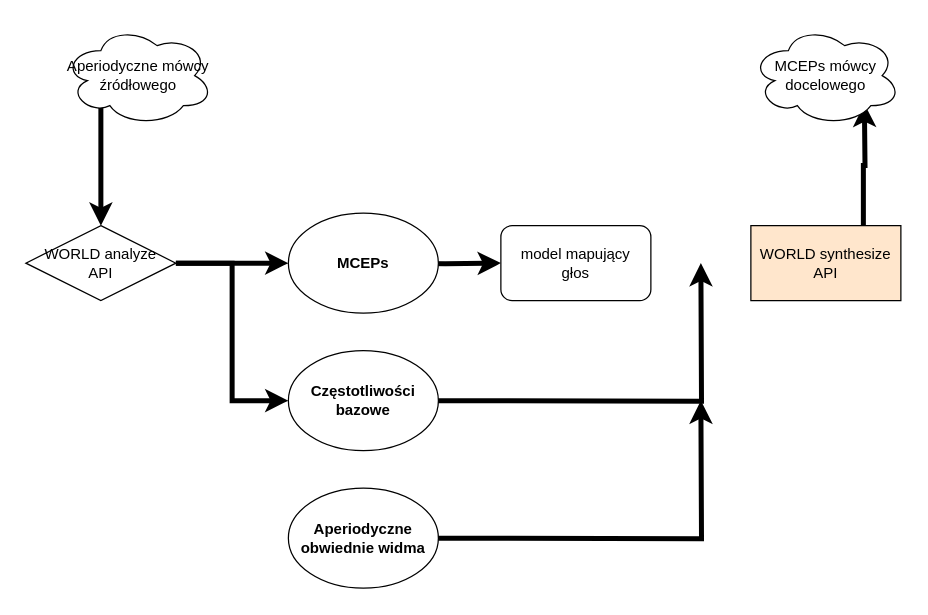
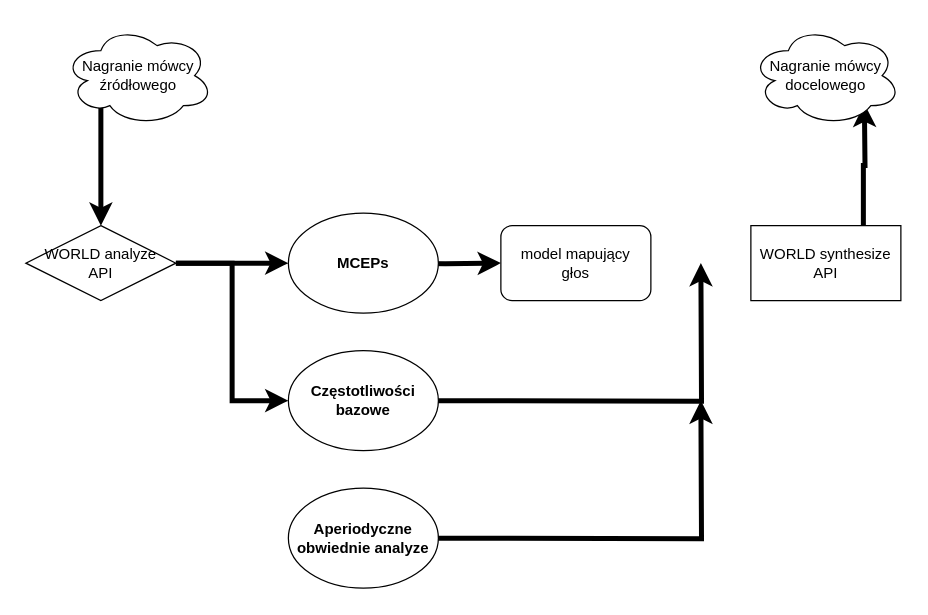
node "Aperiodyczne mówcy źródłowego": label "Aperiodyczne mówcy źródłowego" -> "Nagranie mówcy źródłowego"
node "MCEPs mówcy docelowego": label "MCEPs mówcy docelowego" -> "Nagranie mówcy docelowego"
node "WORLD synthesize API": fillcolor #ffe6cc -> #ffffff
node "Aperiodyczne obwiednie widma": label "Aperiodyczne obwiednie widma" -> "Aperiodyczne obwiednie analyze"
